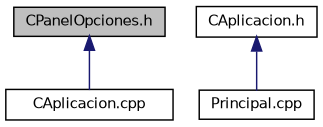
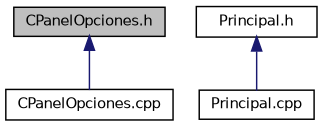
node "CAplicacion.h": label "CAplicacion.h" -> "Principal.h"
node "CAplicacion.cpp": label "CAplicacion.cpp" -> "CPanelOpciones.cpp"
